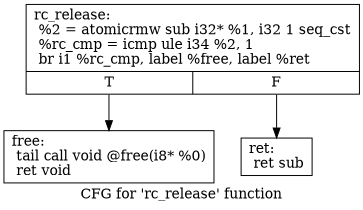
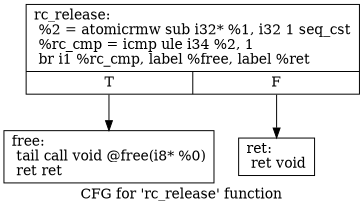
node "ret:": text "ret sub" -> "ret void"
node "free:": text "ret void" -> "ret ret"
